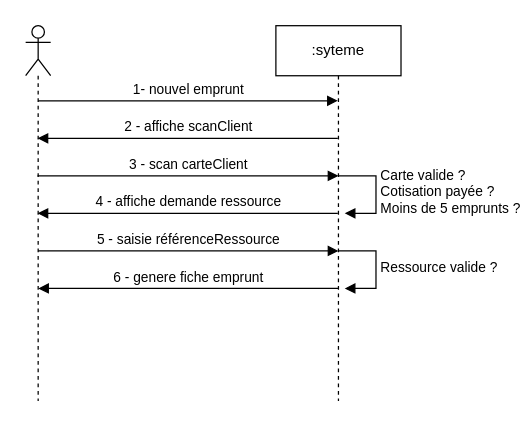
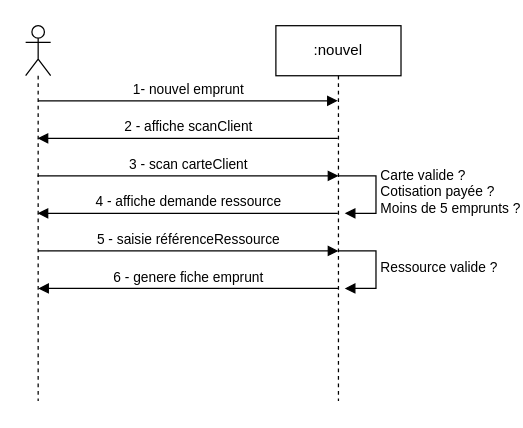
node ":syteme": label ":syteme" -> ":nouvel"
